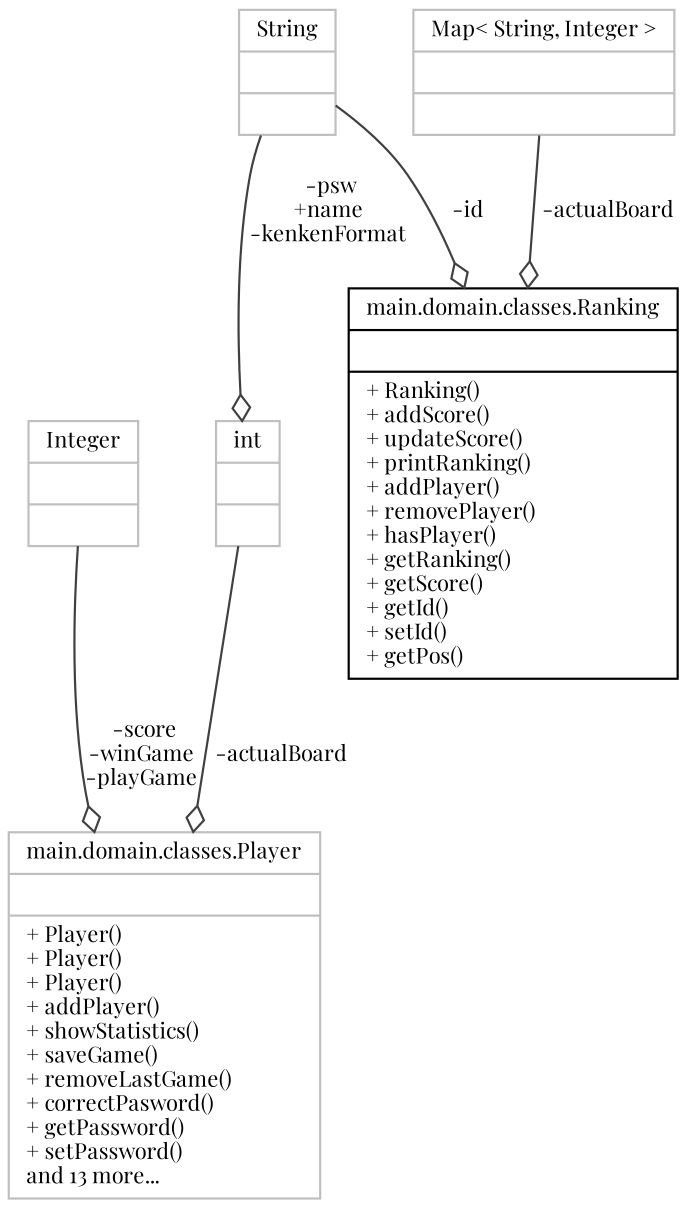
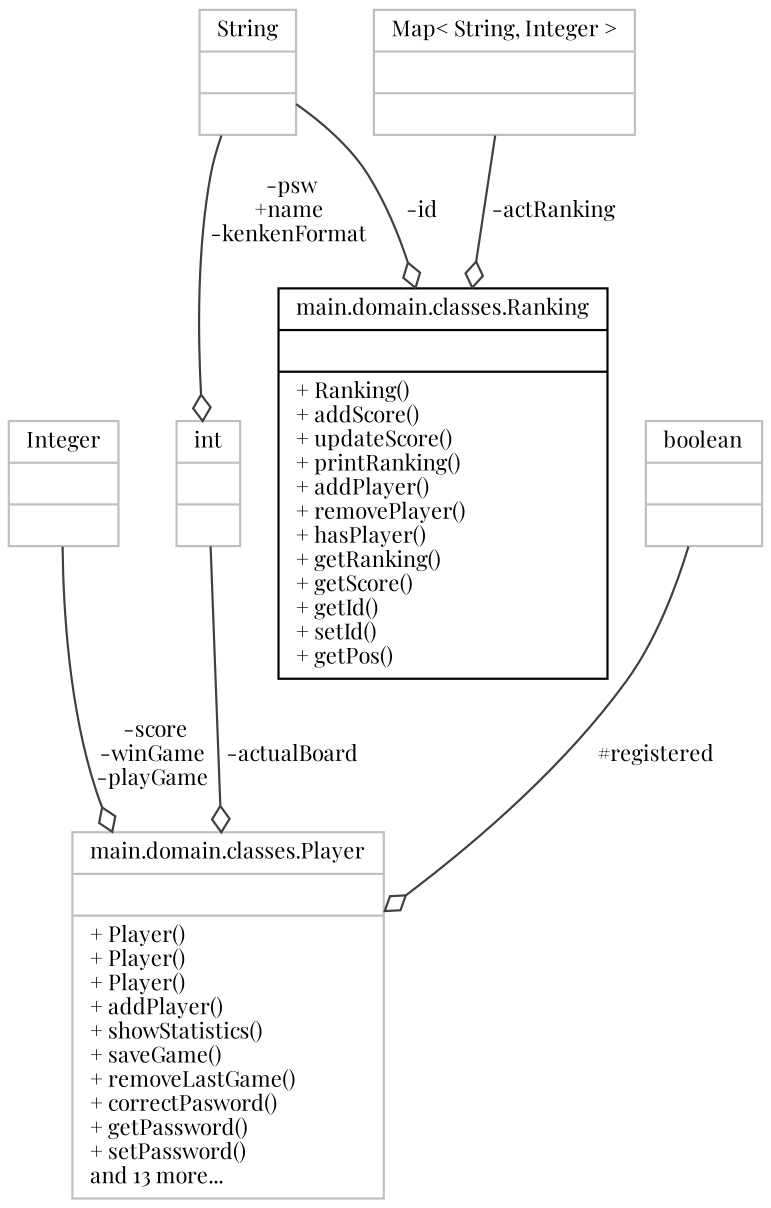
edge "Map< String, Integer >" -> "main.domain.classes.Ranking": label " -actualBoard" -> " -actRanking"
node "boolean": added
